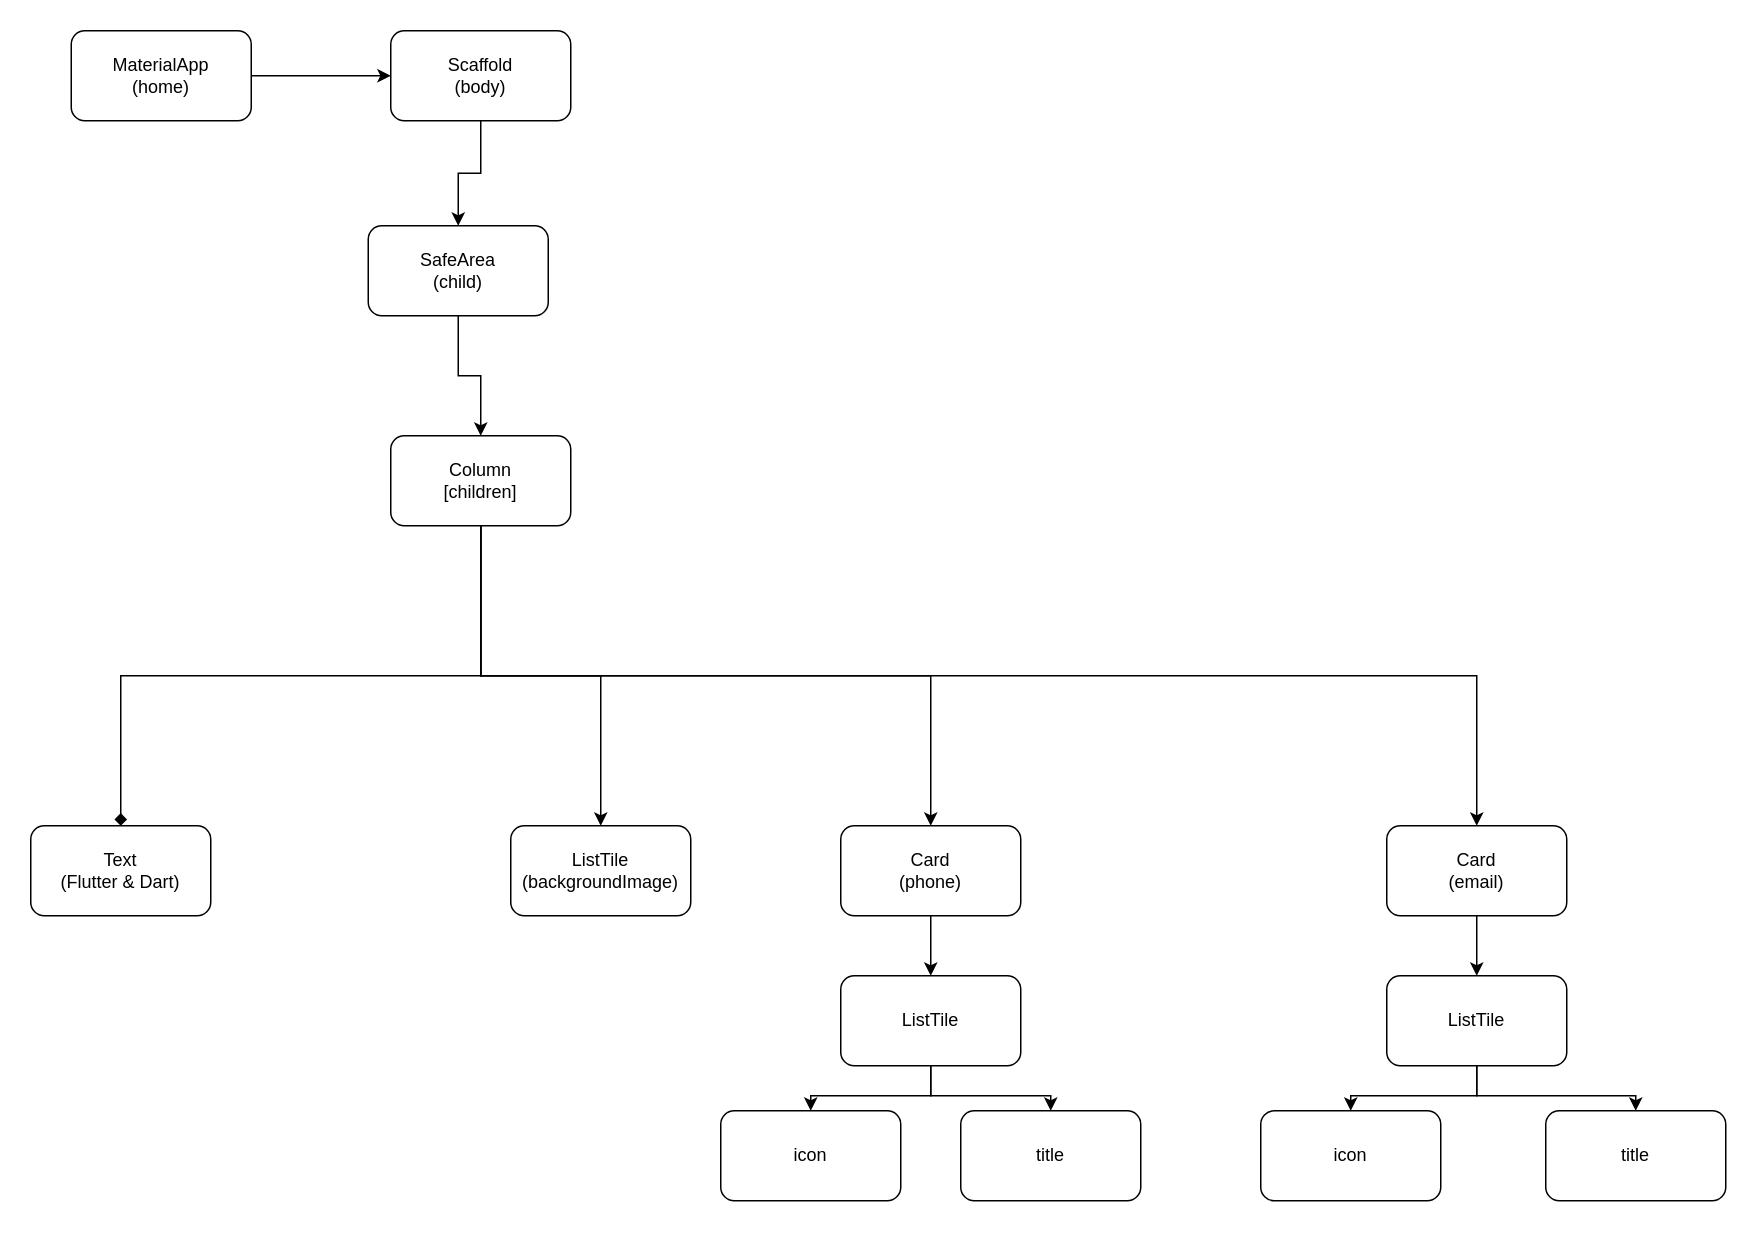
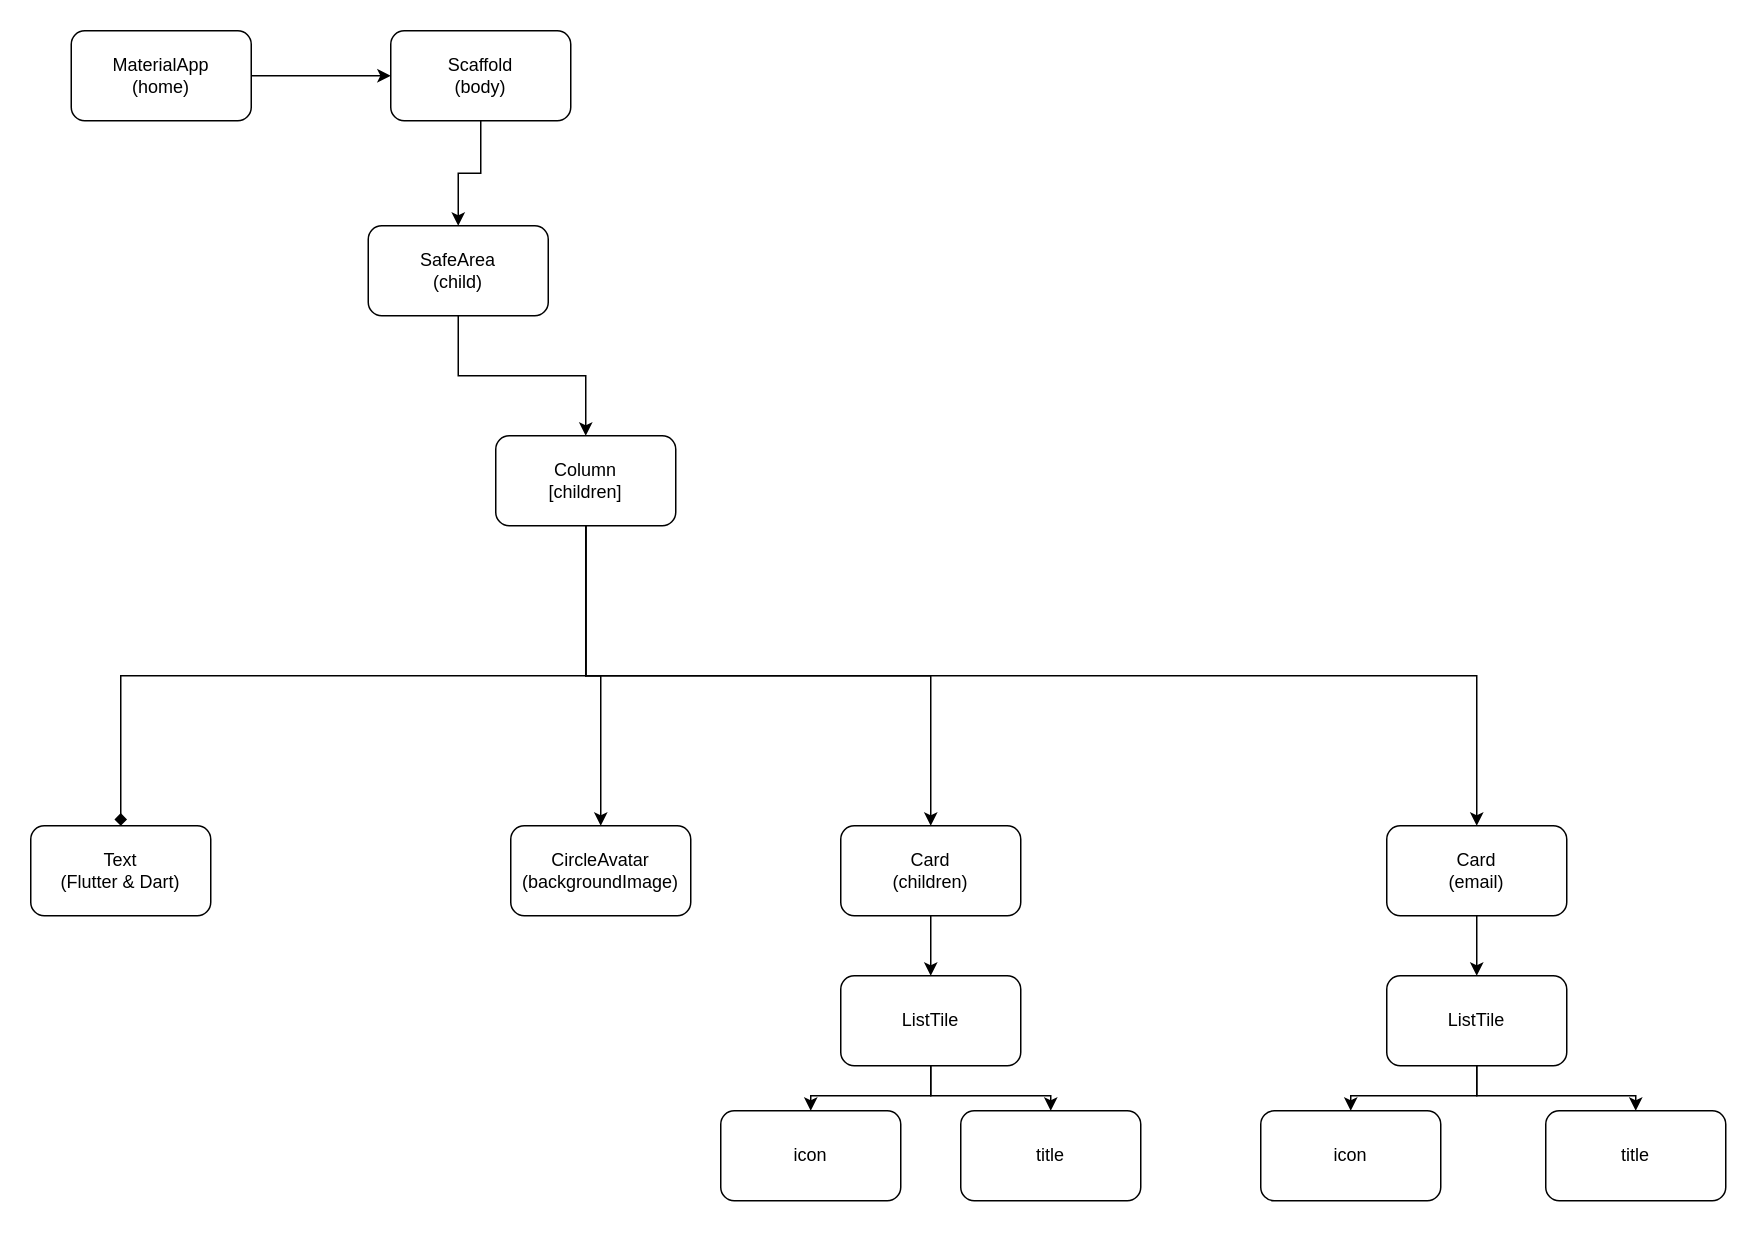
node "Column [children]": moved (481, 481) -> (586, 481)
node "ListTile (backgroundImage)": label "ListTile (backgroundImage)" -> "CircleAvatar (backgroundImage)"
node "Card (phone)": label "Card (phone)" -> "Card (children)"
